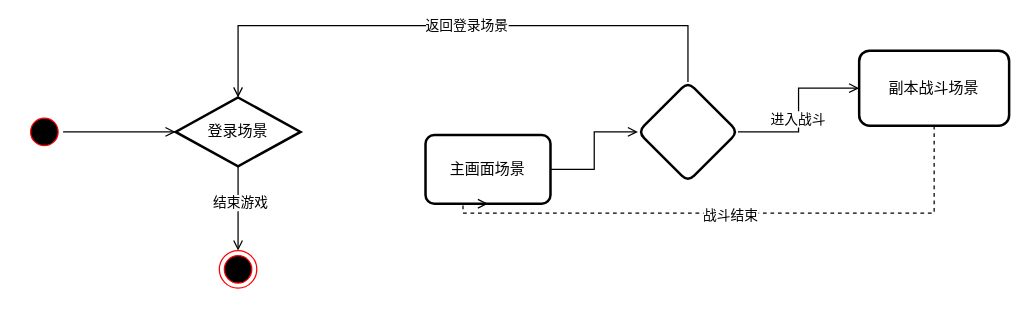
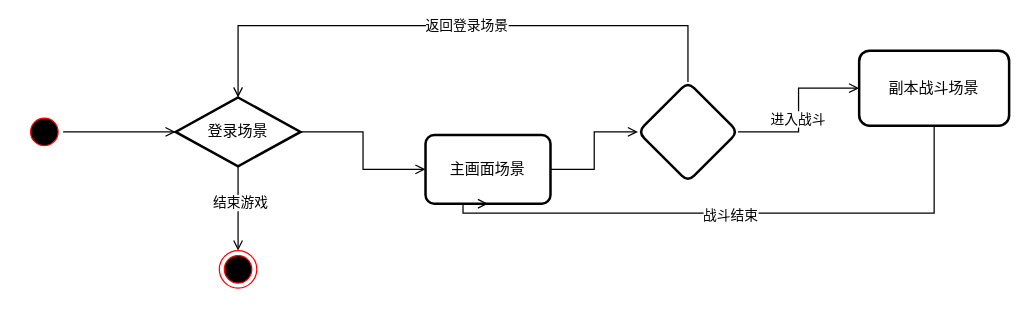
edge "登录场景" -> "主画面场景": added
edge "副本战斗场景" -> "主画面场景": style dashed -> solid
